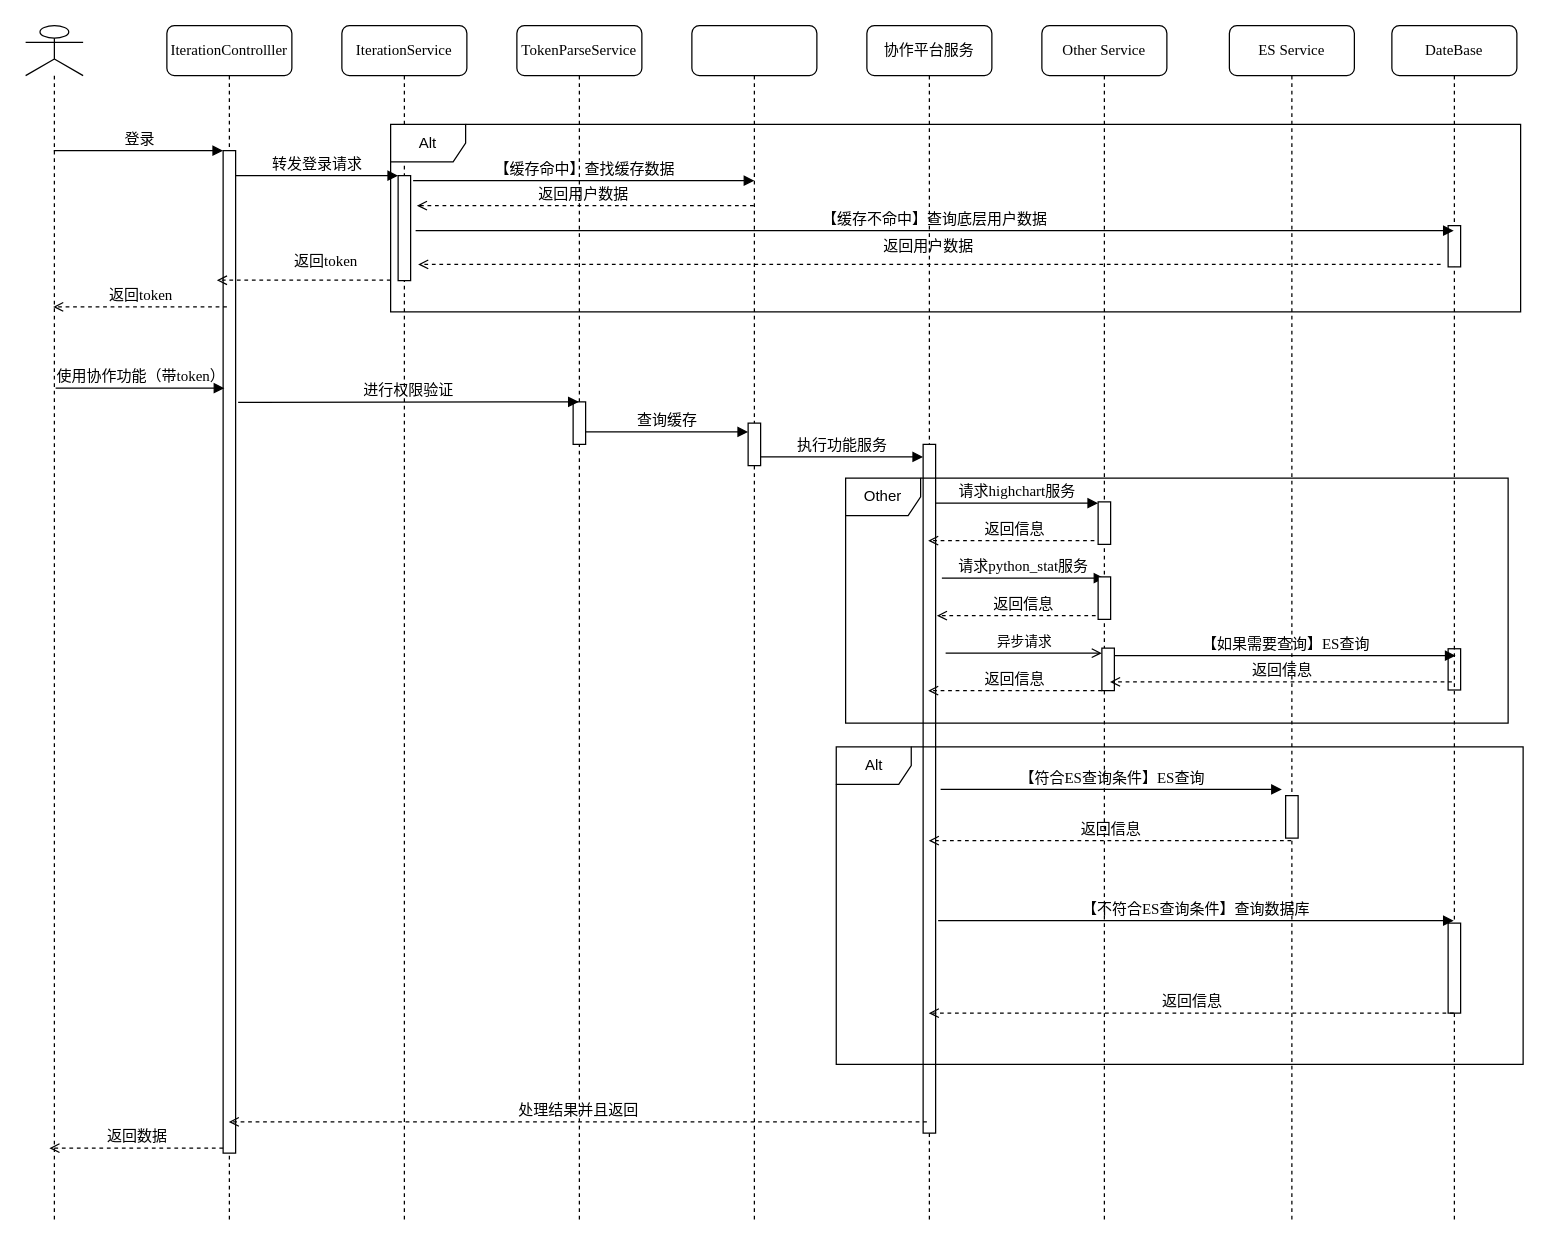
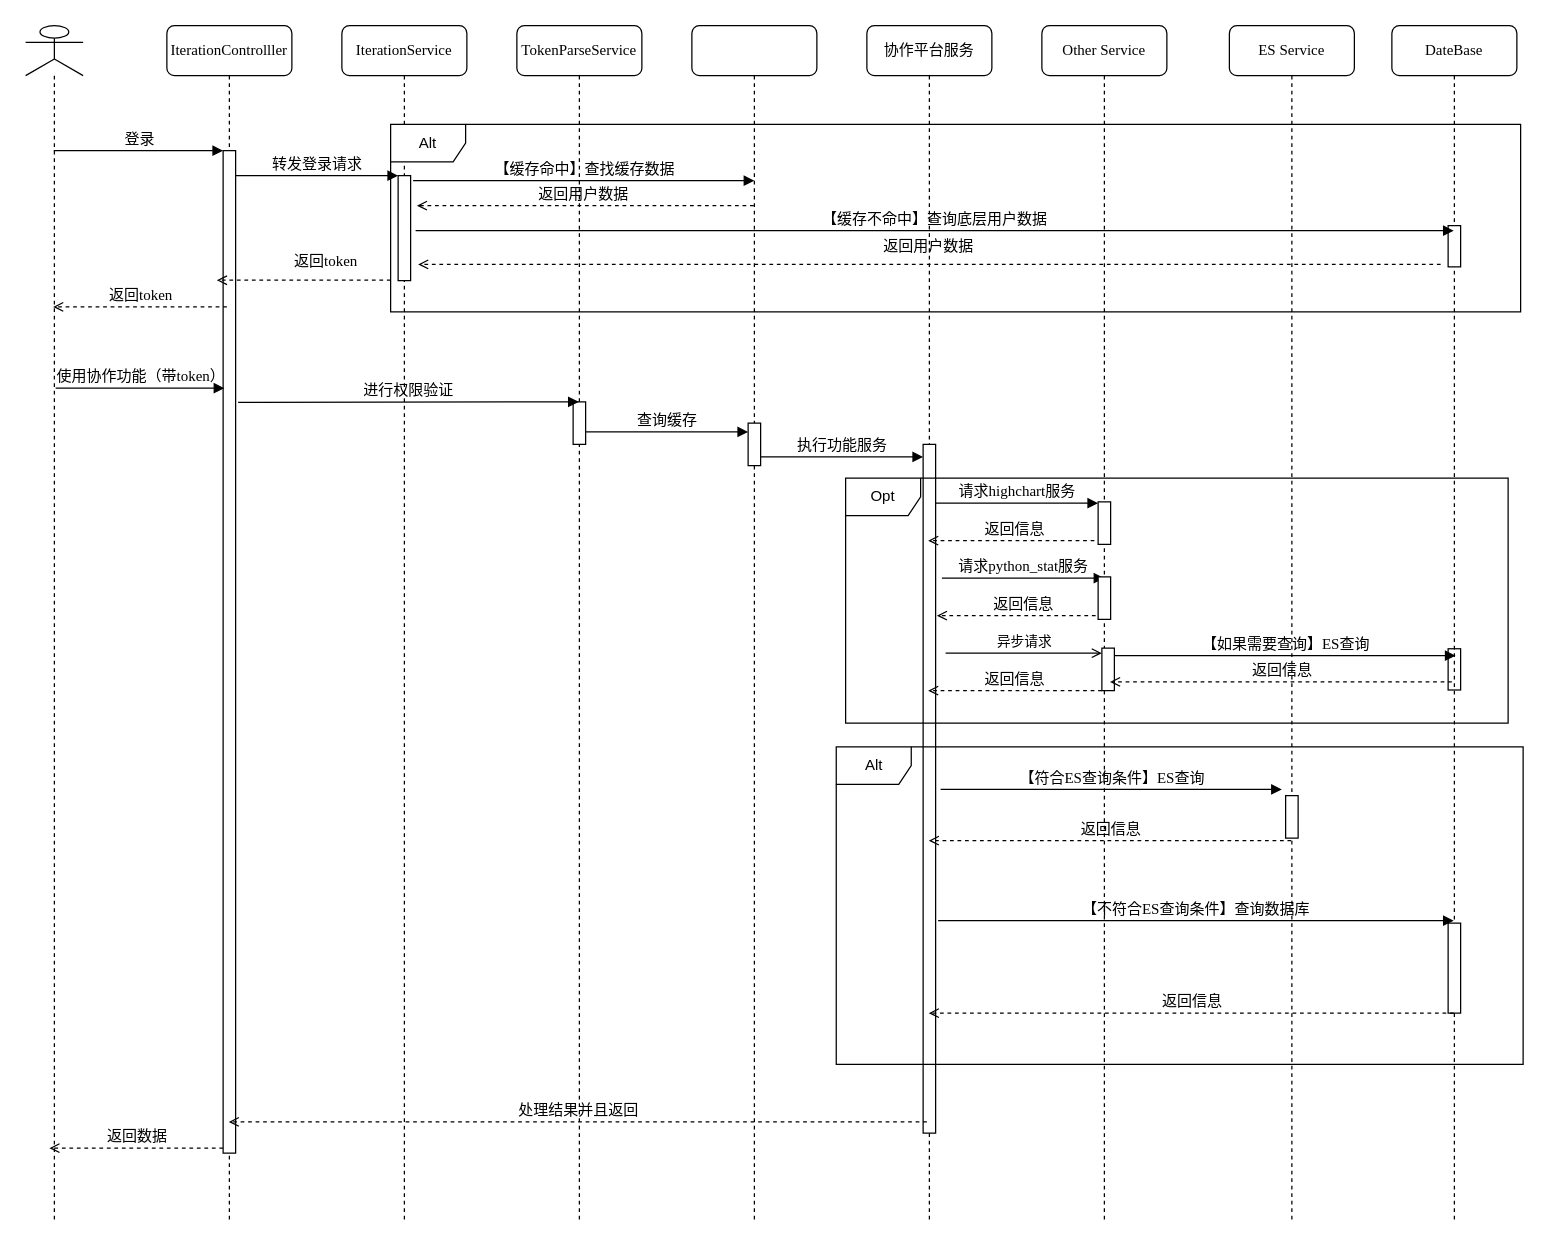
node "Other": label "Other" -> "Opt"
